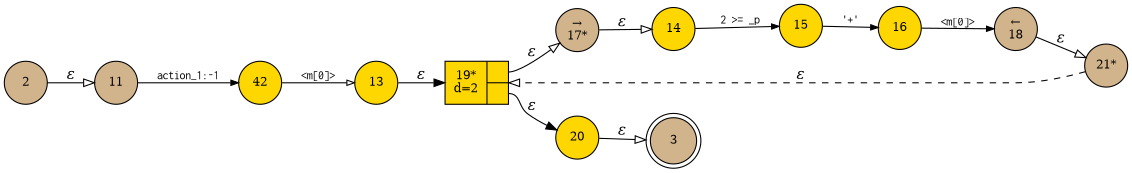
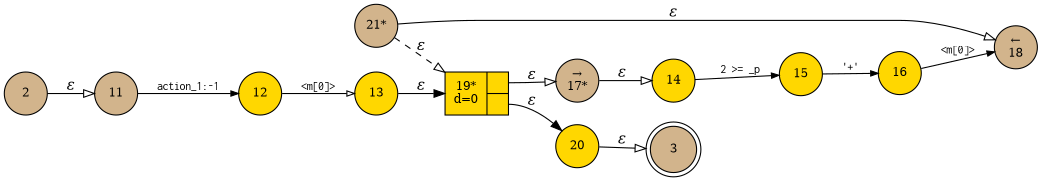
edge "← 18" -> "21*": reversed
node "42": label "42" -> "12"
node "19*": text "d=2" -> "d=0"
